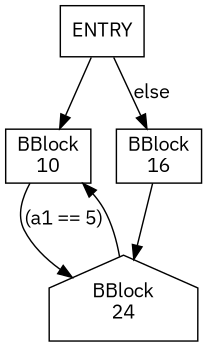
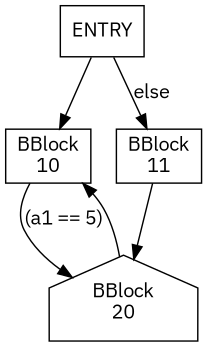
node "BBlock 16": label "BBlock 16" -> "BBlock 11"
node "BBlock 24": label "BBlock 24" -> "BBlock 20"
